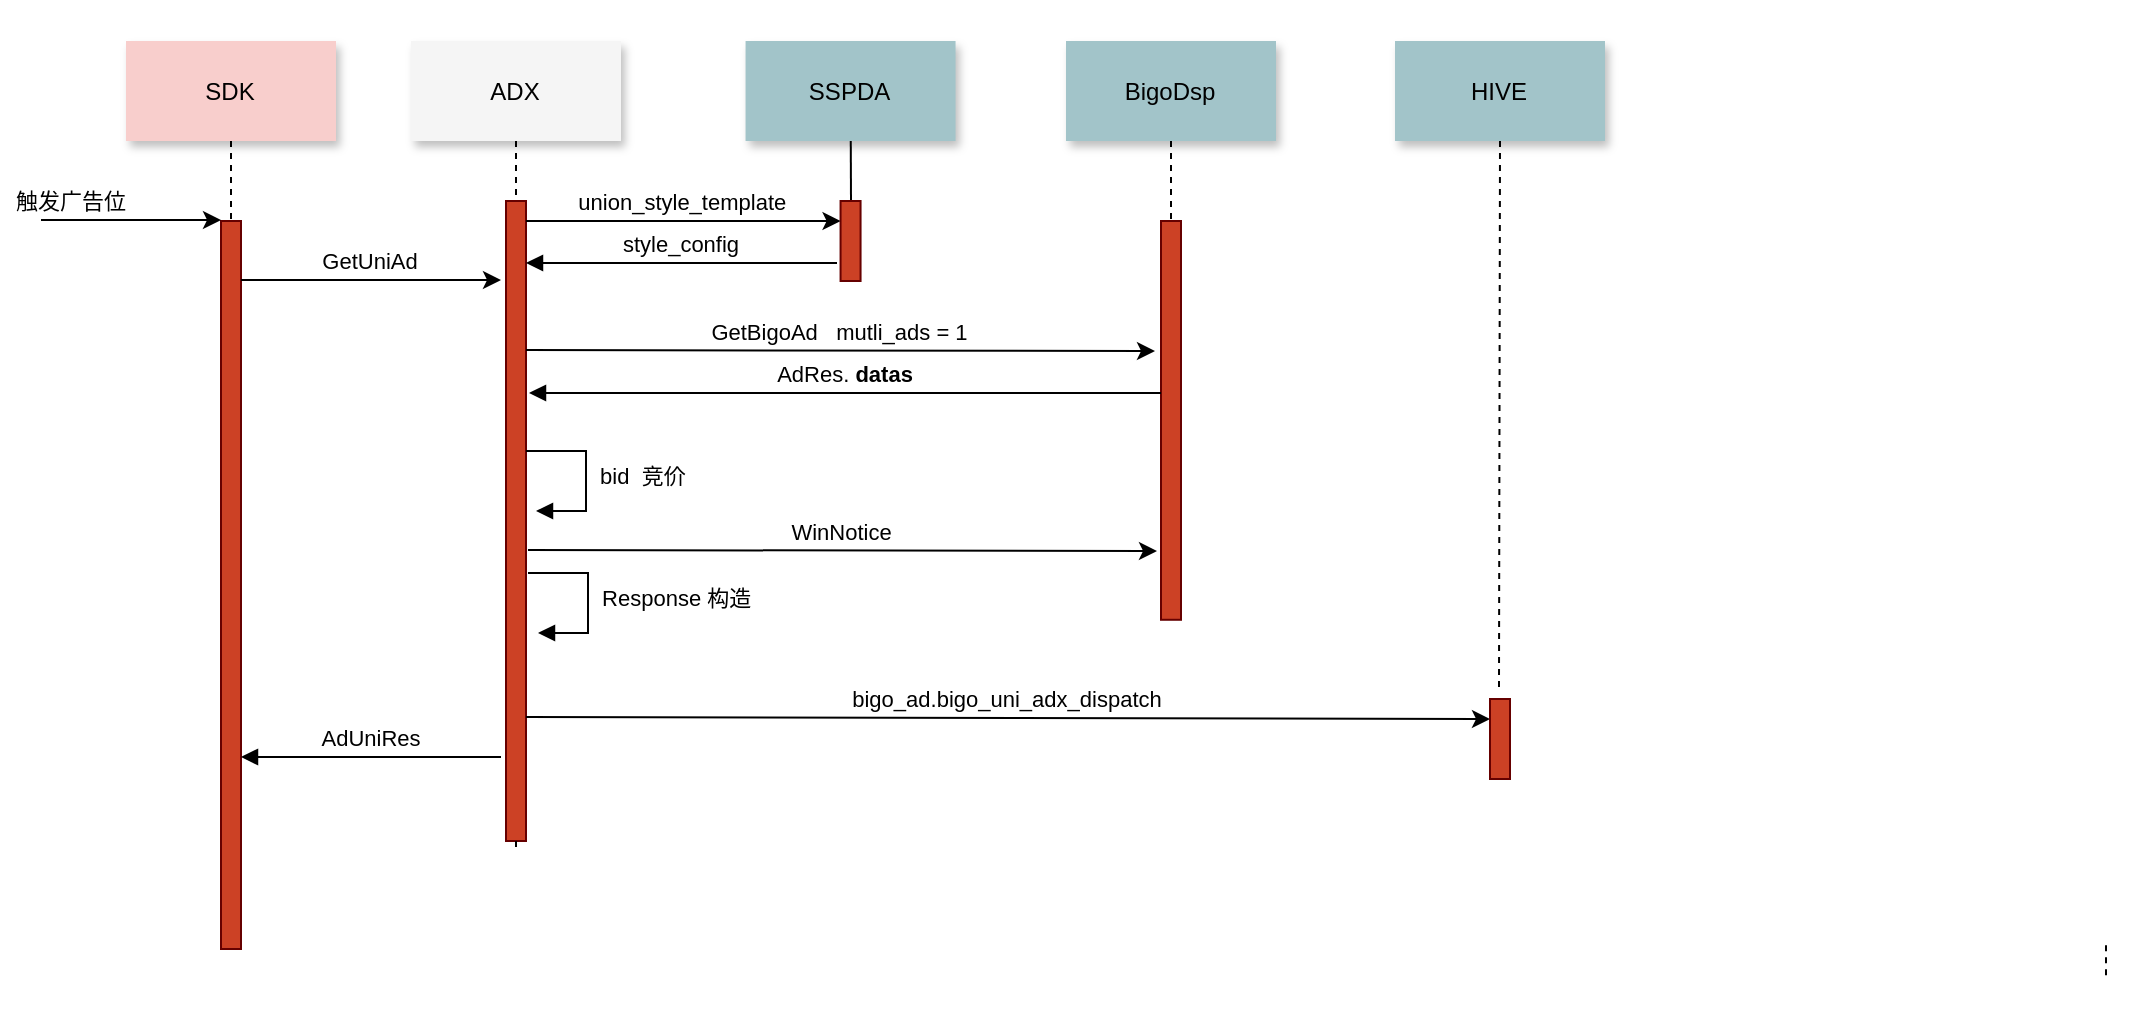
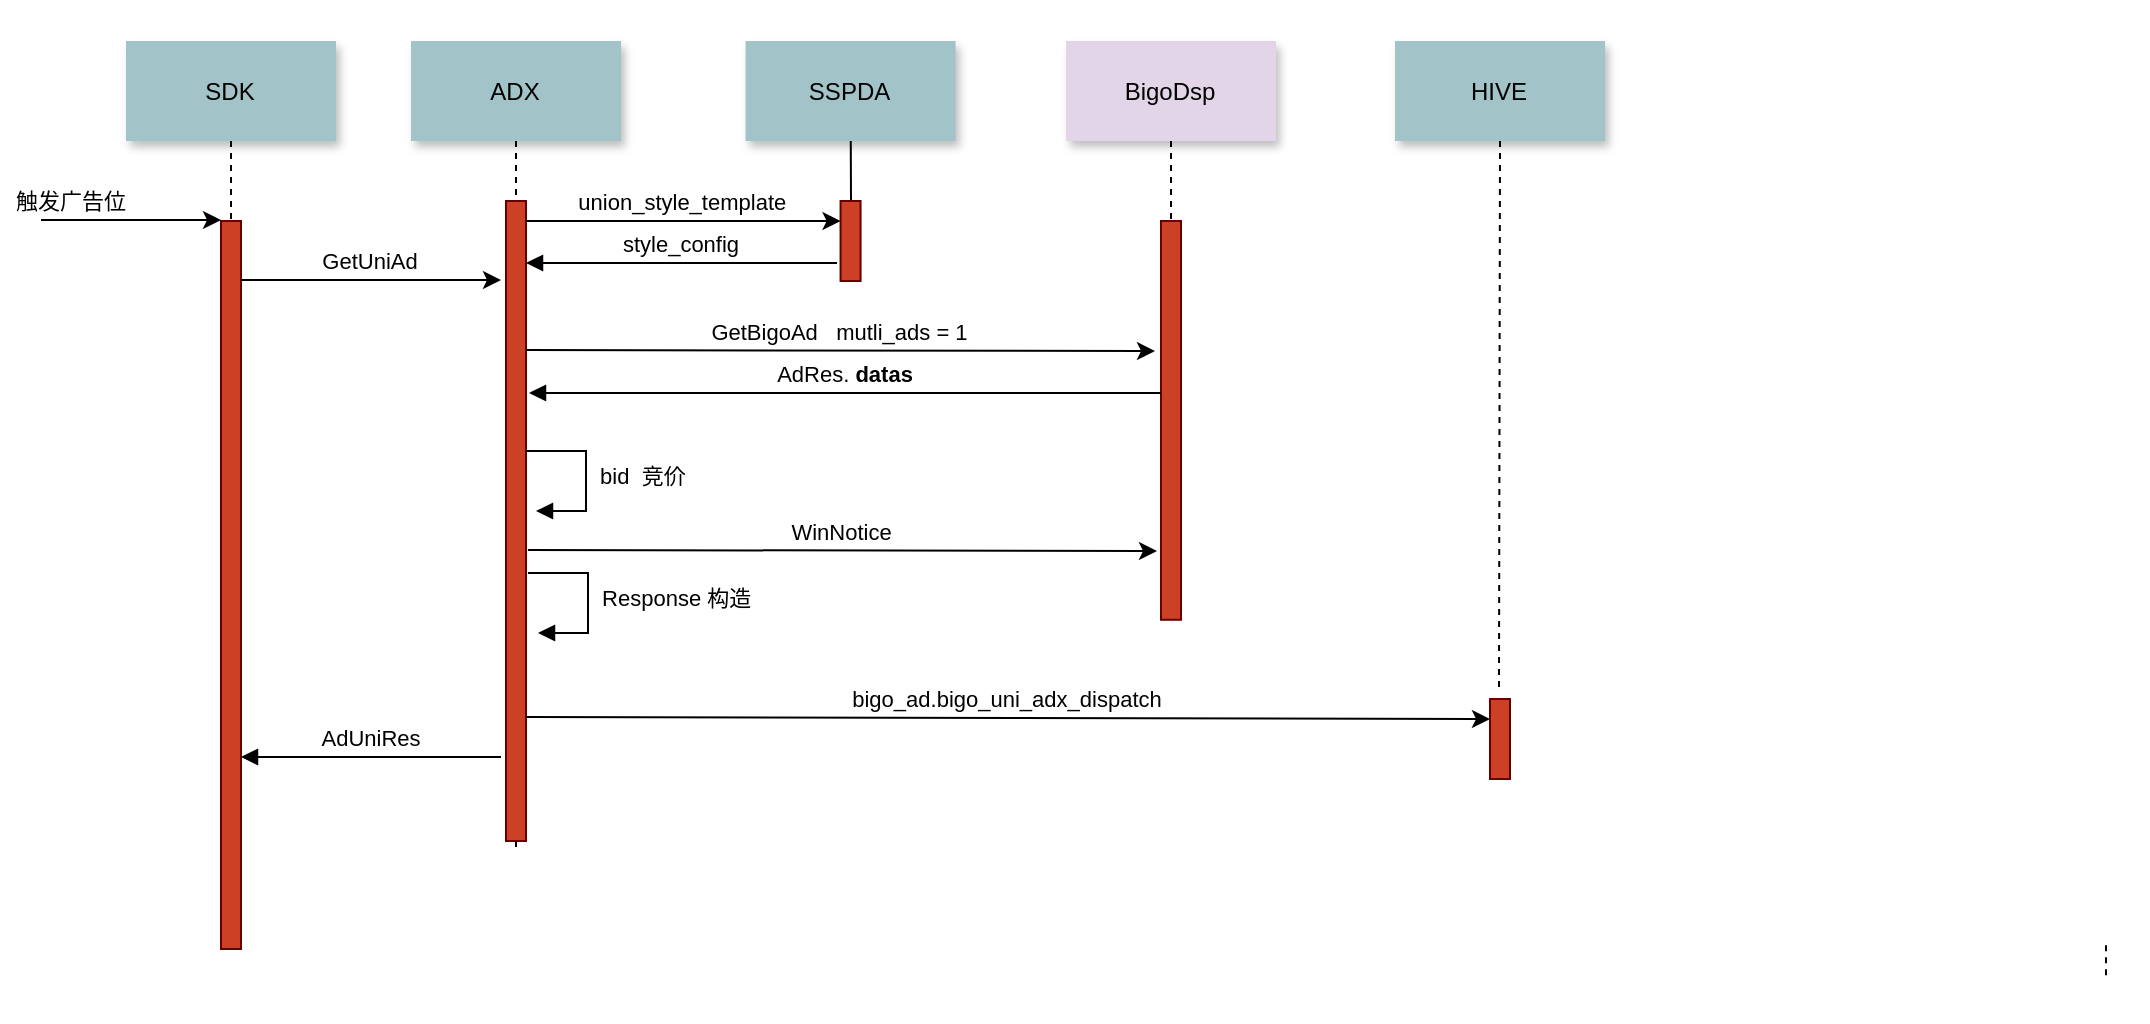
node "SDK": fillcolor #f8cecc -> #a2c4c9
node "ADX": fillcolor #f5f5f5 -> #a2c4c9
node "BigoDsp": fillcolor #a2c4c9 -> #e1d5e7
